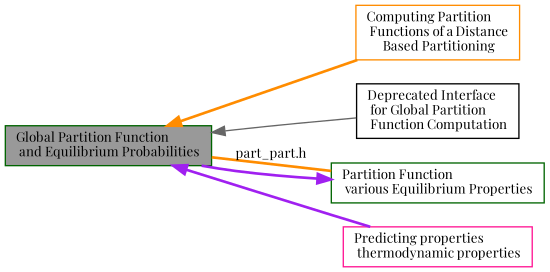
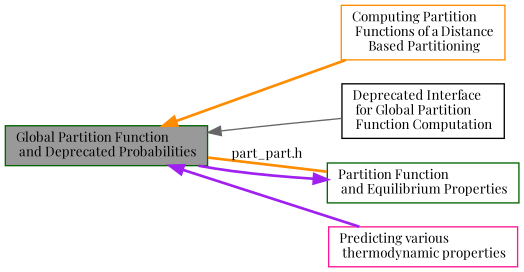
node "Global Partition Function and Equilibrium Probabilities": label "Global Partition Function and Equilibrium Probabilities" -> "Global Partition Function and Deprecated Probabilities"
node "Partition Function various Equilibrium Properties": label "Partition Function various Equilibrium Properties" -> "Partition Function and Equilibrium Properties"
node "Predicting properties thermodynamic properties": label "Predicting properties thermodynamic properties" -> "Predicting various thermodynamic properties"
